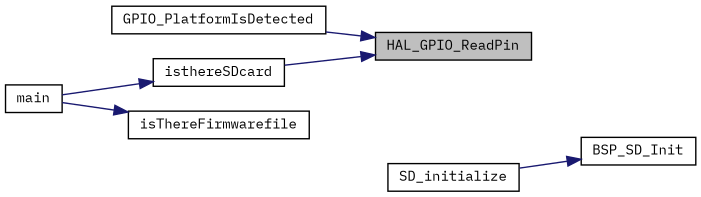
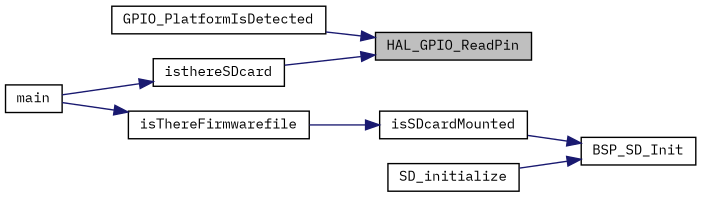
node "isSDcardMounted": added
